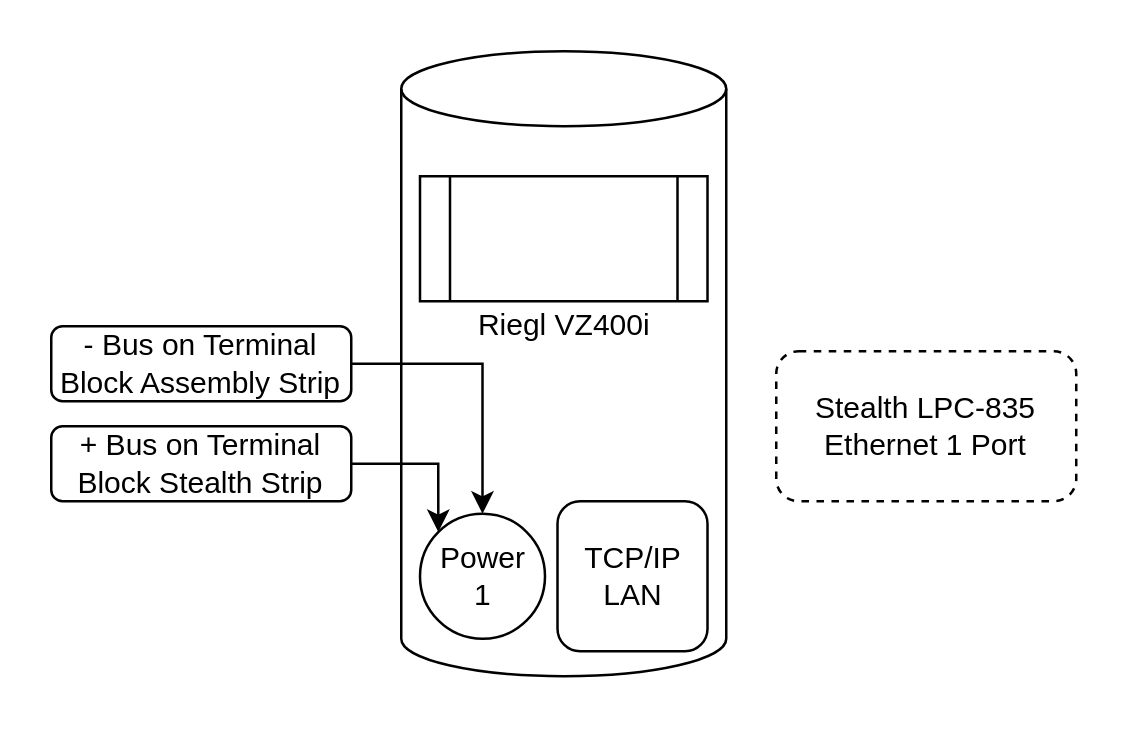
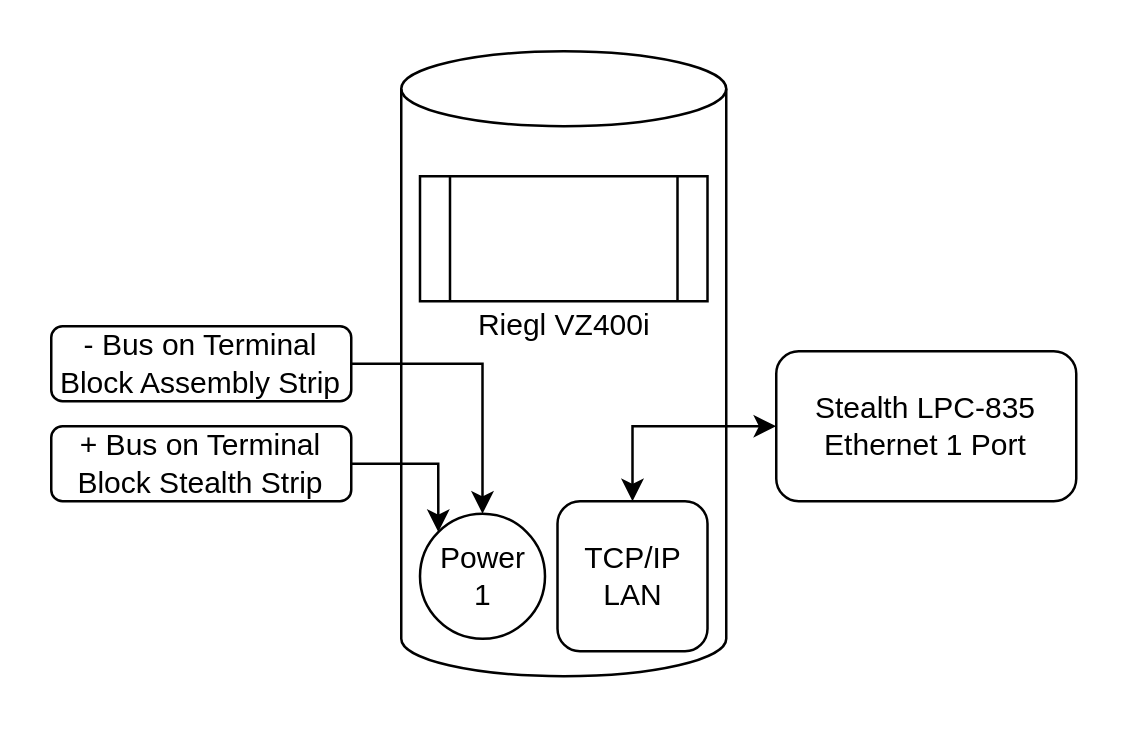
edge "Stealth LPC-835 Ethernet 1 Port" -- "TCP/IP LAN": added
node "Stealth LPC-835 Ethernet 1 Port": style dashed -> solid
